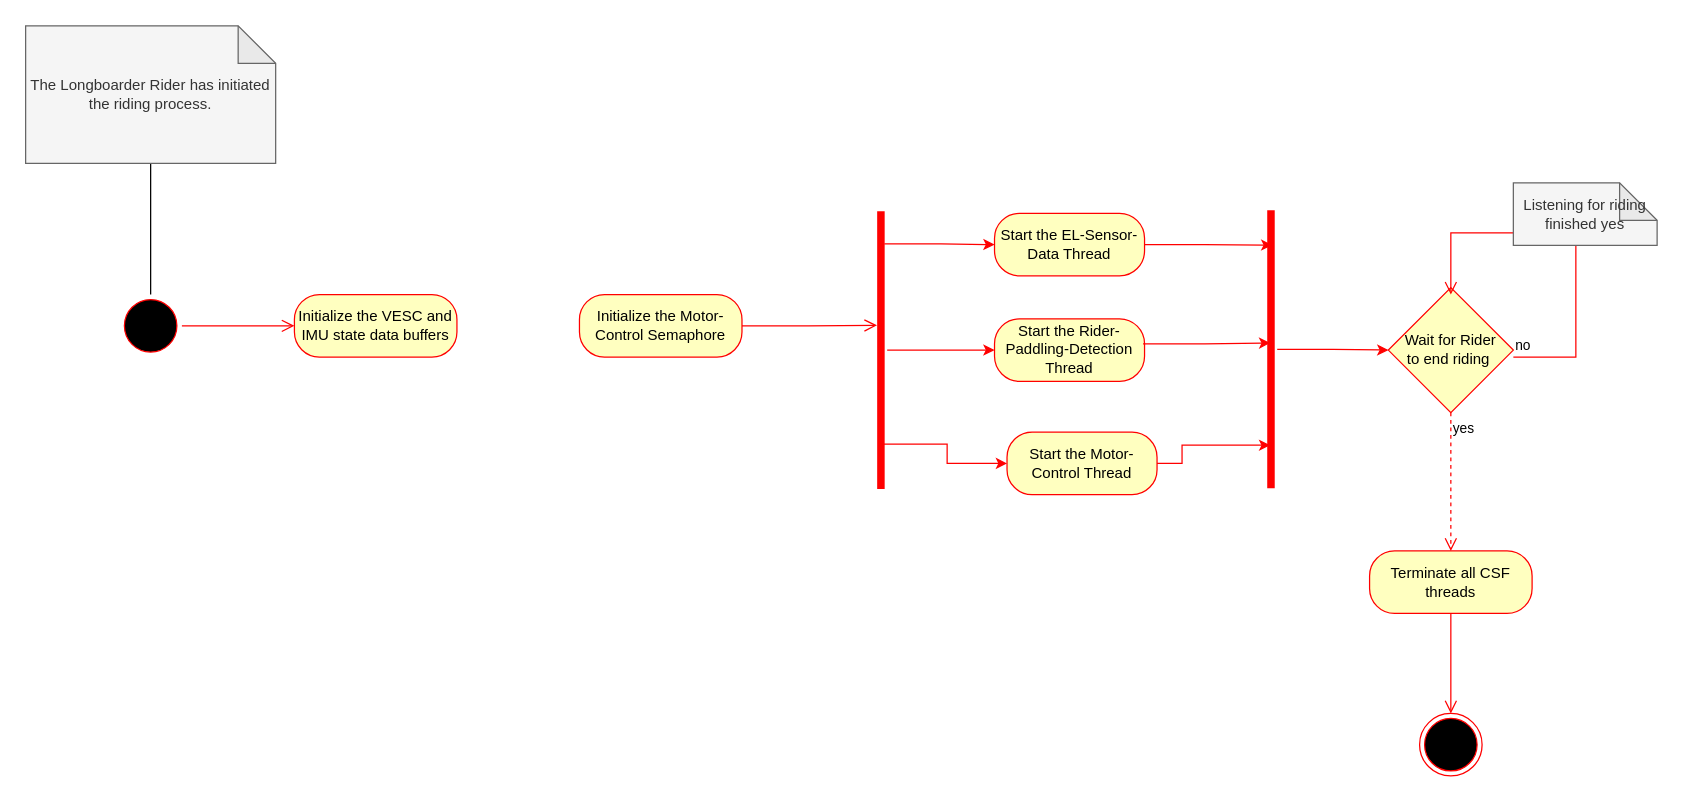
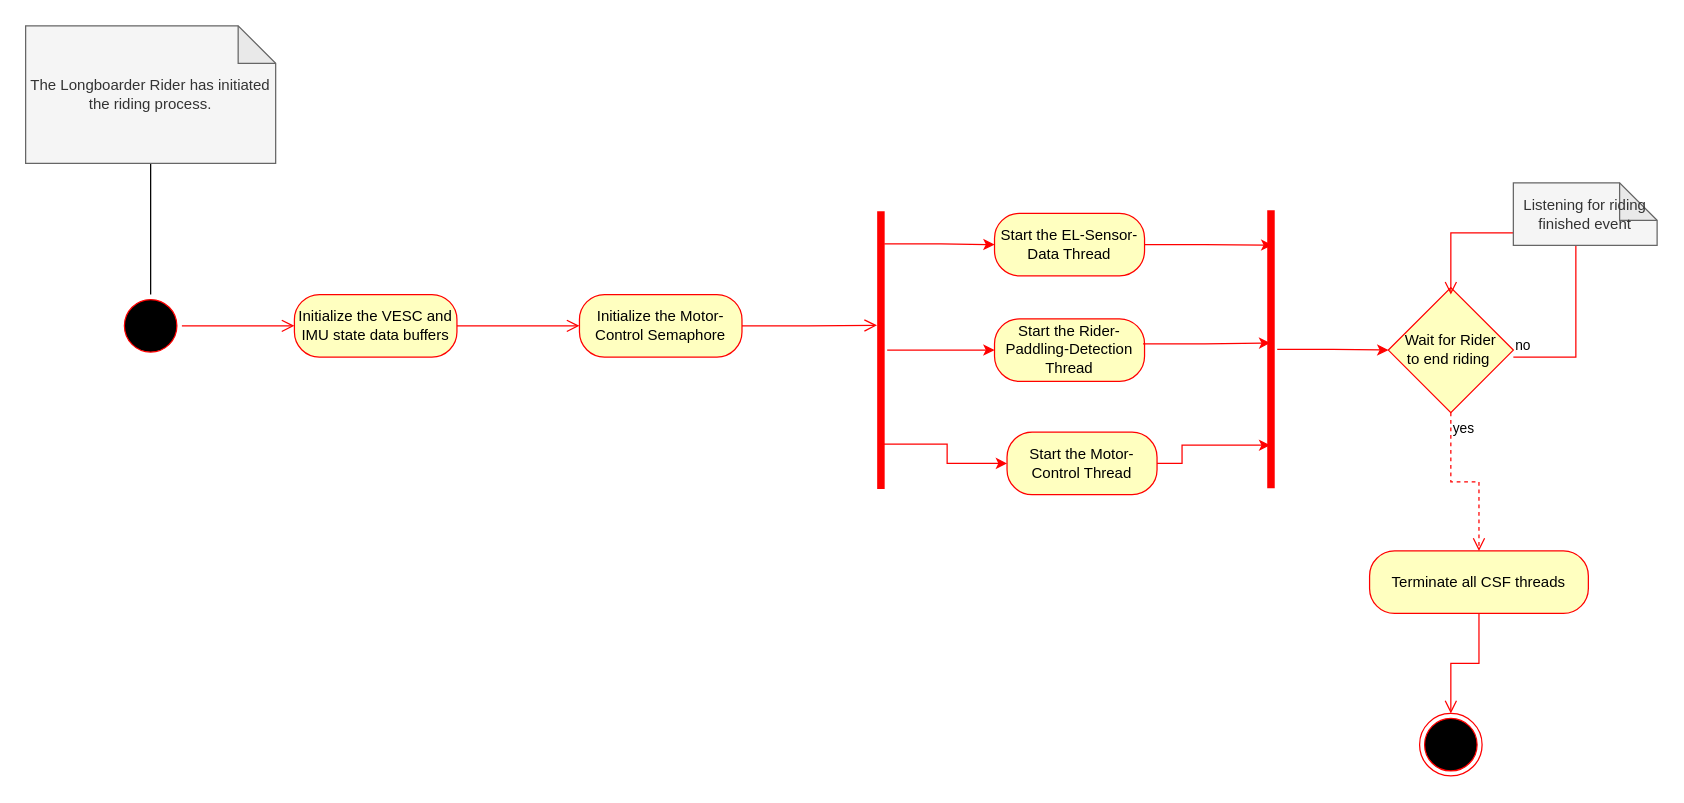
node "Listening for riding finished yes": label "Listening for riding finished yes" -> "Listening for riding finished event"
edge "Initialize the VESC and IMU state data buffers" -> "Initialize the Motor-Control Semaphore": added
node "Terminate all CSF threads": size 163x63 -> 219x63
